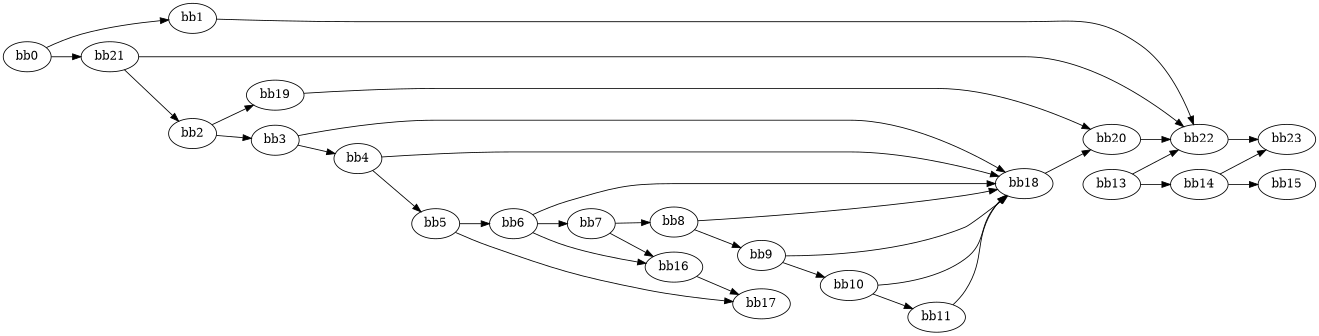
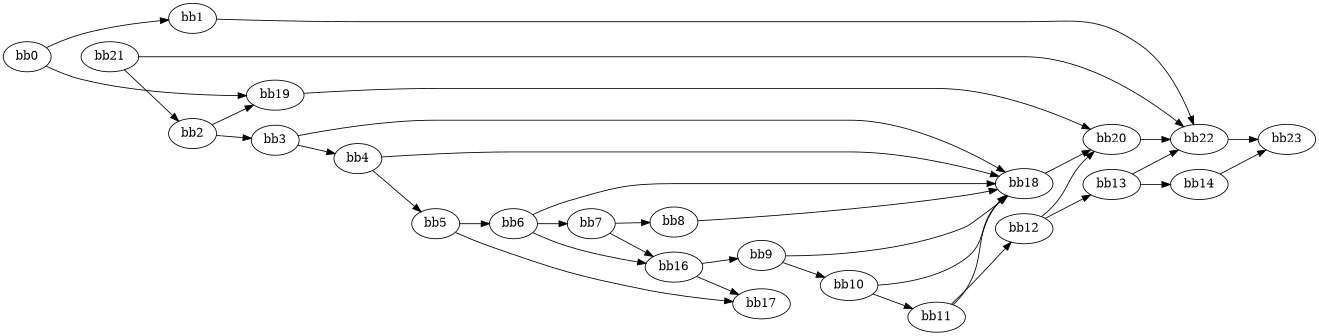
edge "bb0" -> "bb21": now "bb0" -> "bb19"
node "bb15": removed
node "bb12": added
edge "bb8" -> "bb9": now "bb16" -> "bb9"
